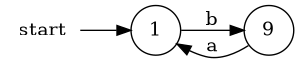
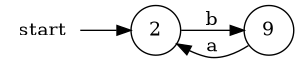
node "1": label "1" -> "2"
